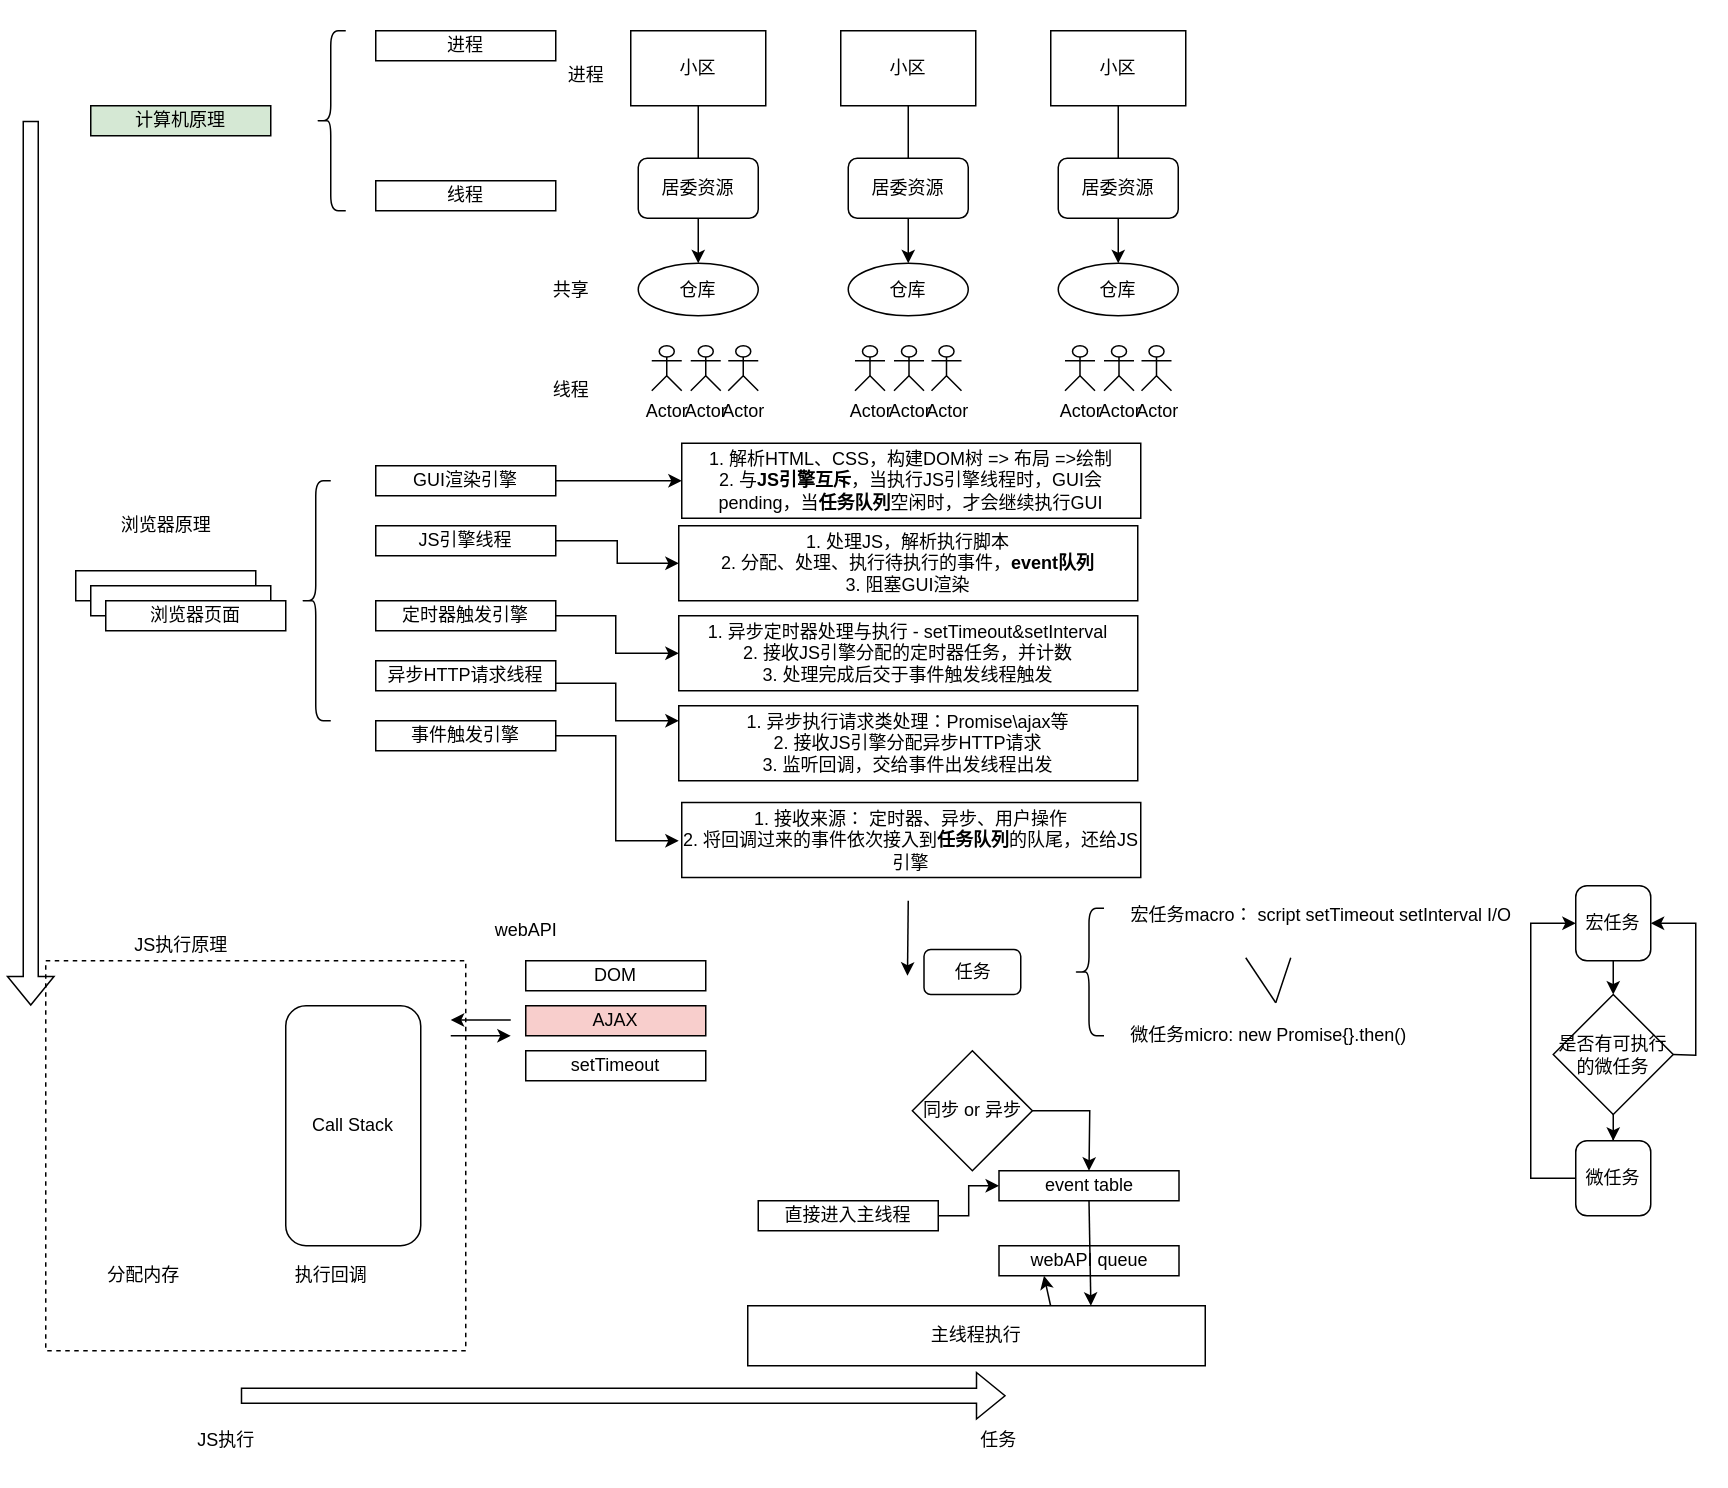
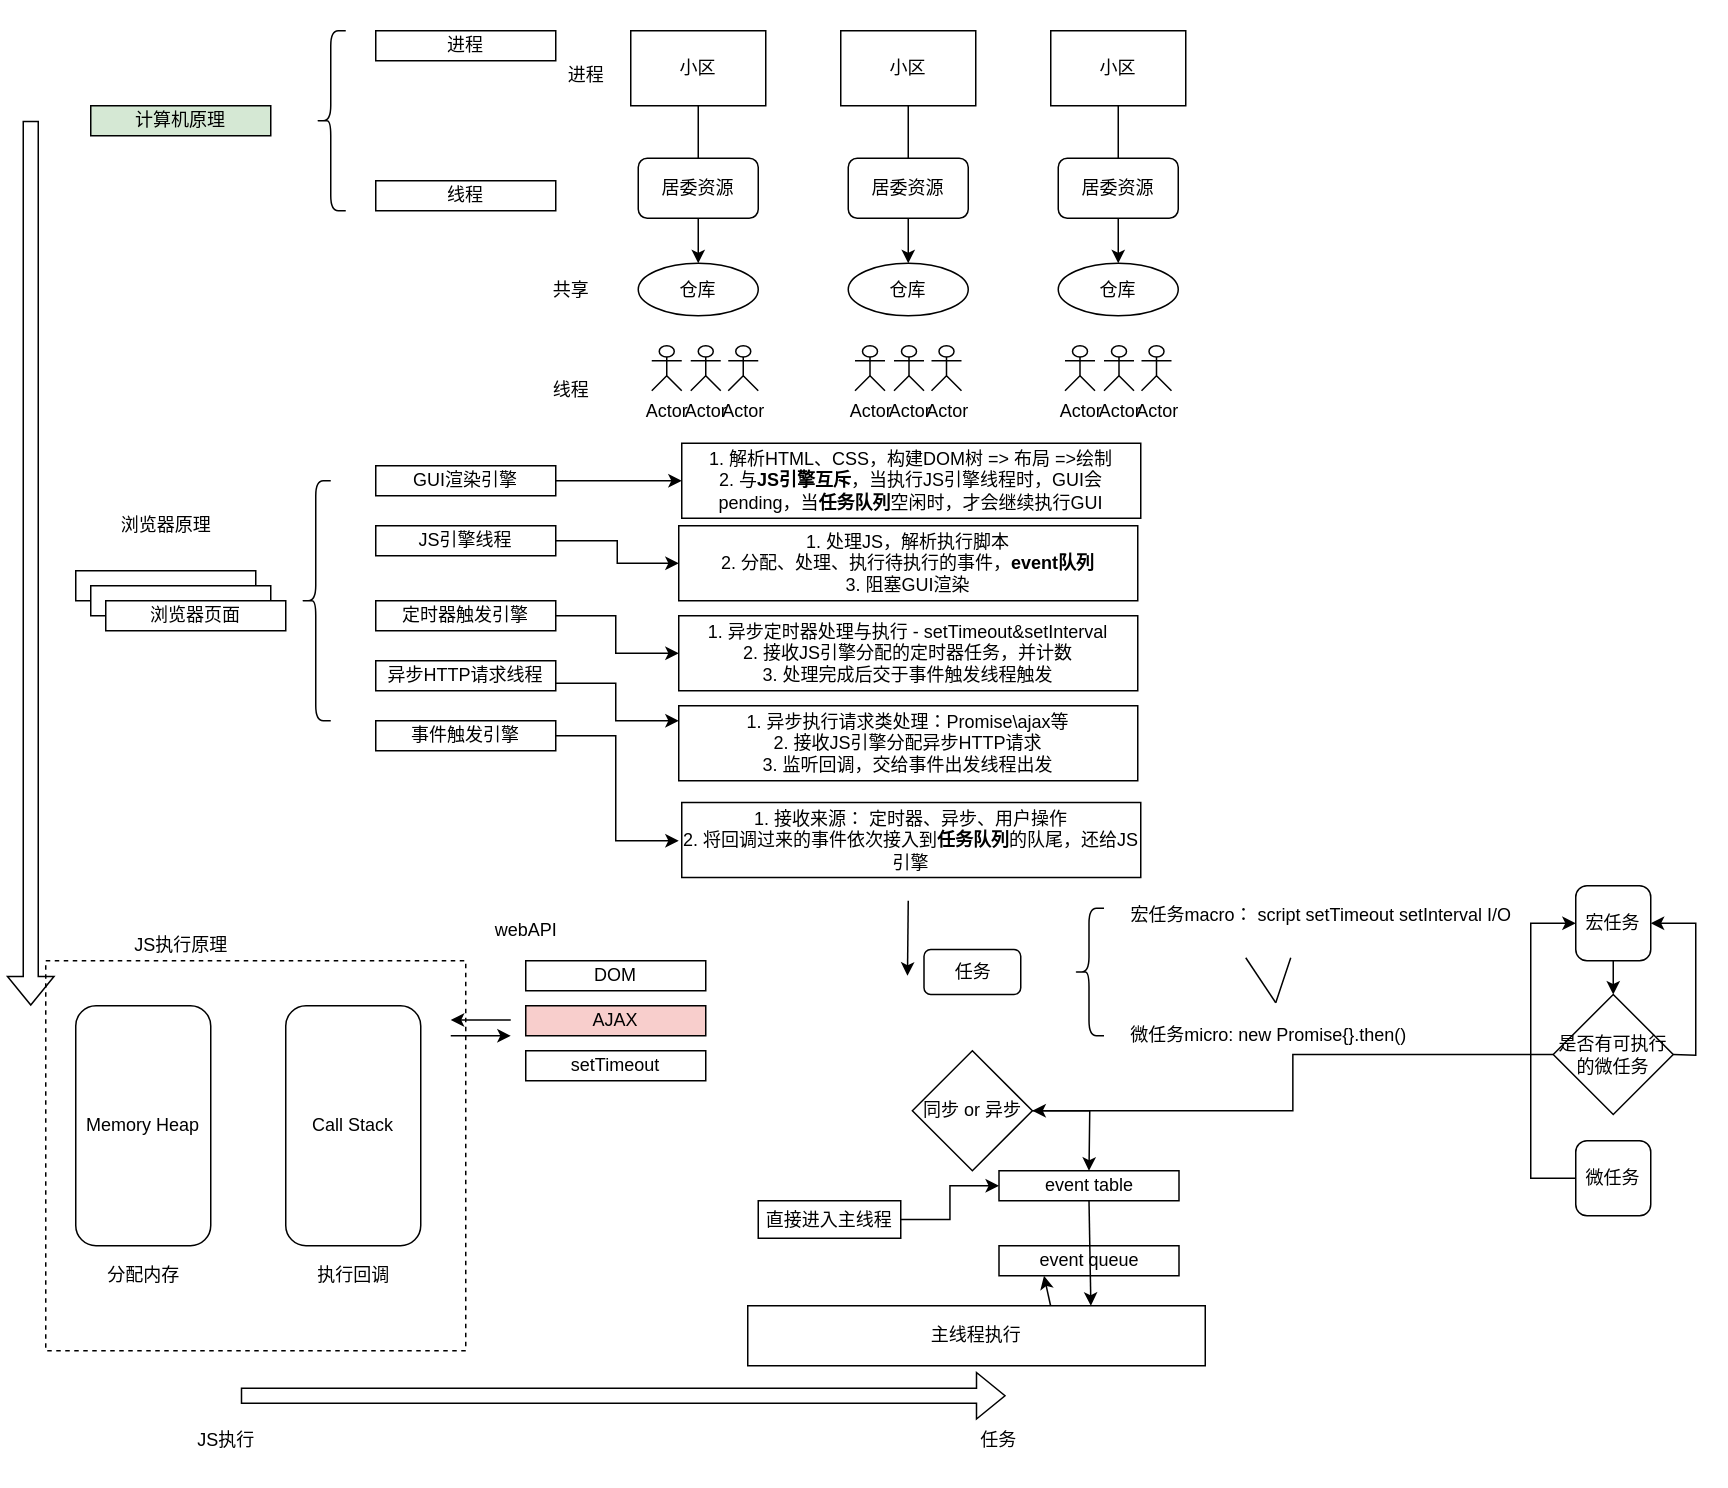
node "Memory Heap": added
edge "是否有可执行的微任务" -> "微任务": now "是否有可执行的微任务" -> "同步 or 异步"
node "直接进入主线程": size 180x30 -> 143x38
node "webAPI queue": label "webAPI queue" -> "event queue"
node "执行回调": moved (331, 1276) -> (353, 1276)
